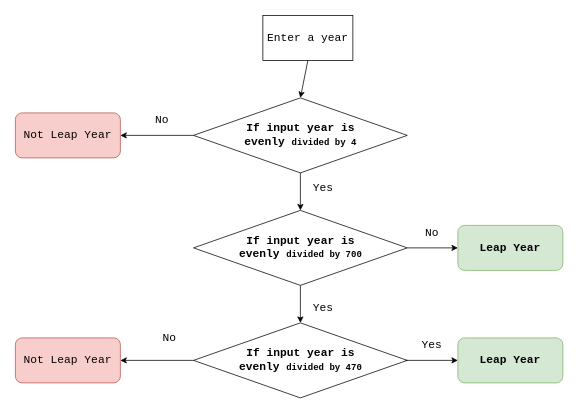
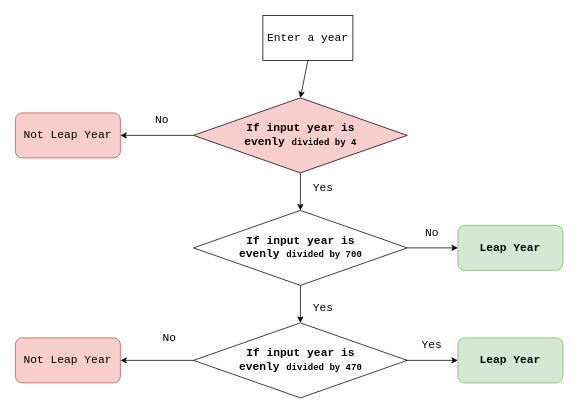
node "If input year is evenly divided by 4": fillcolor #ffffff -> #f8cecc
